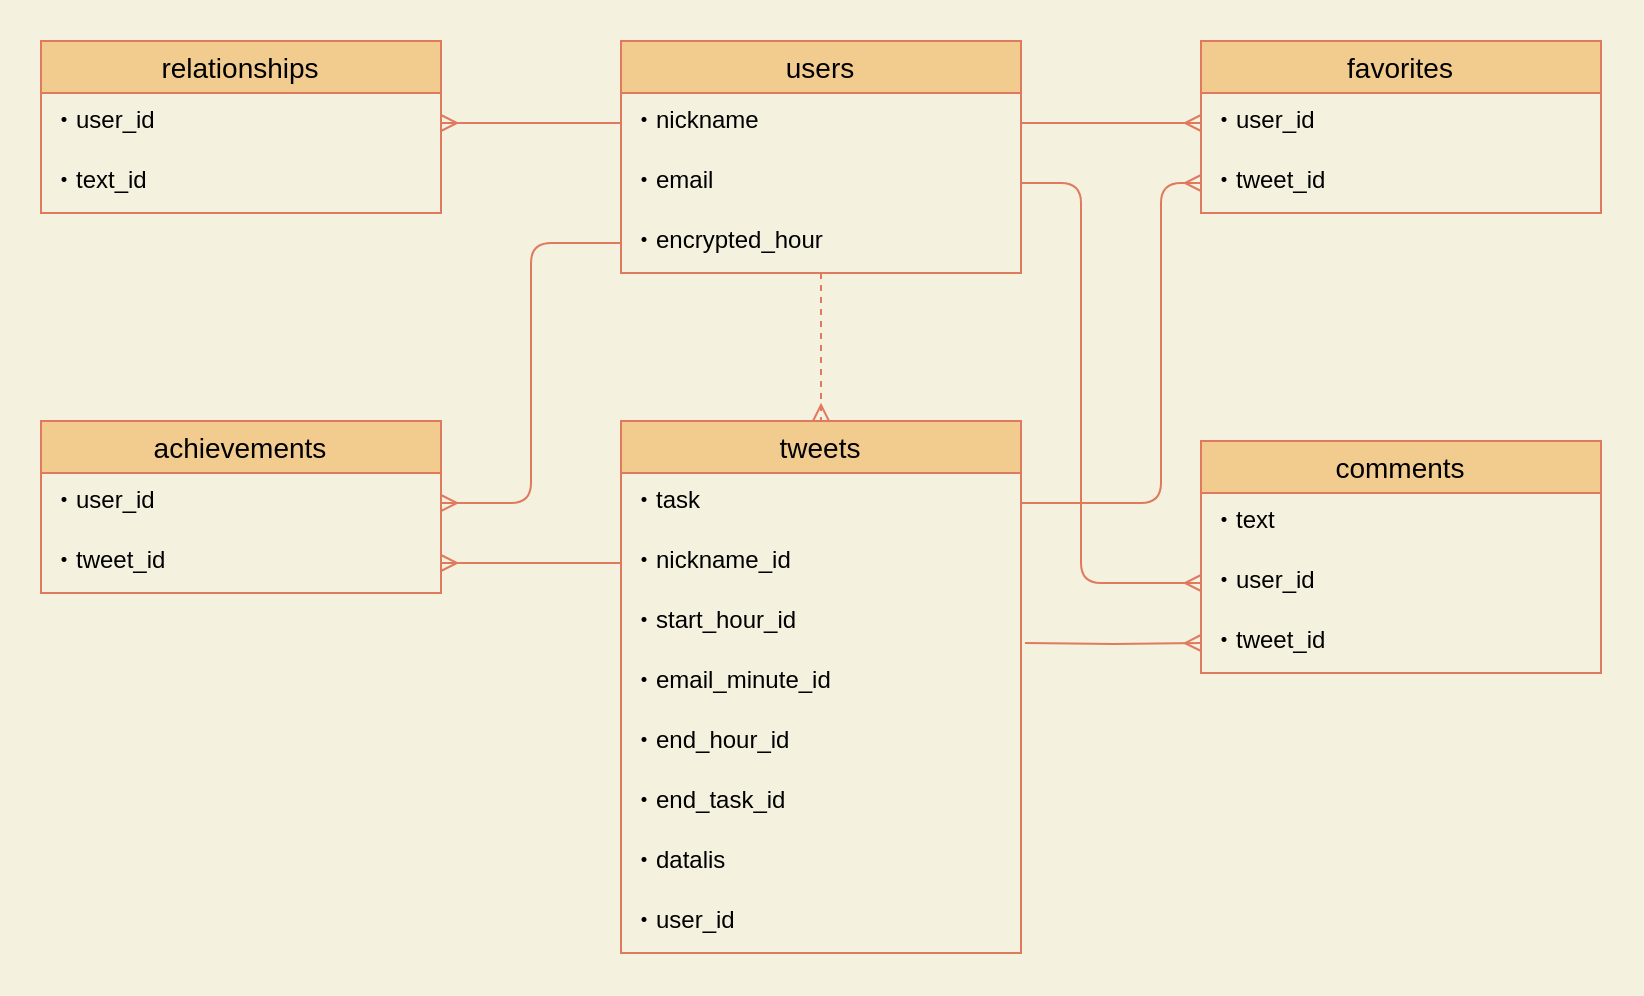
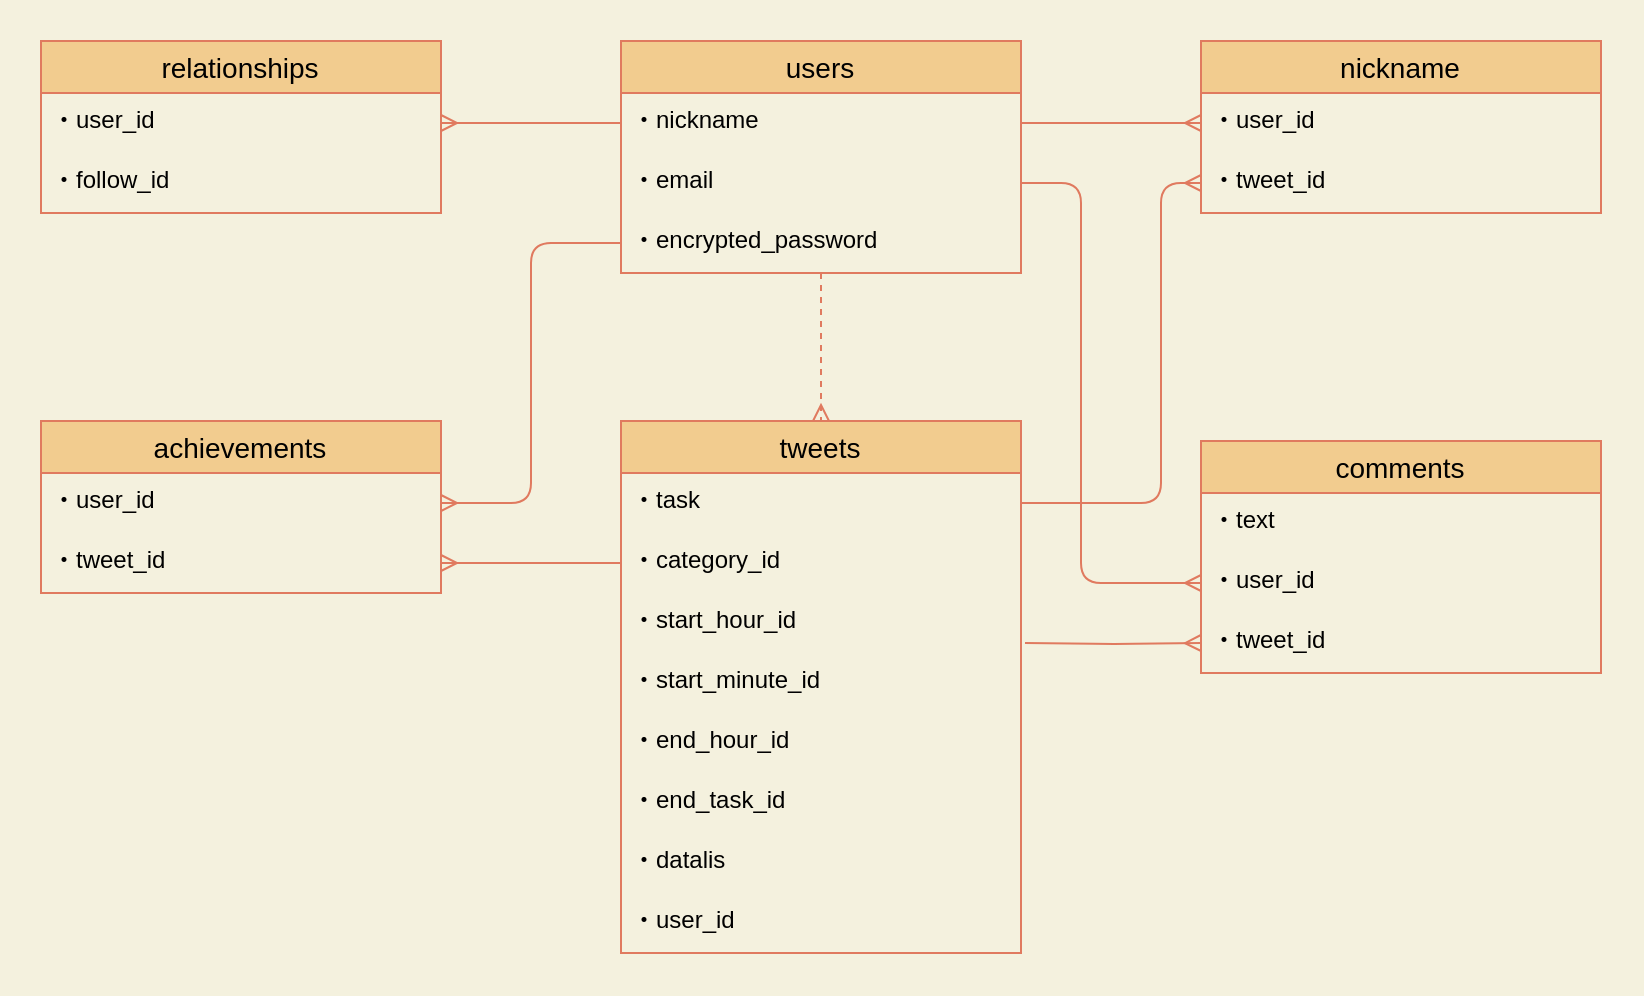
node "favorites": label "favorites" -> "nickname"
node "・text_id": label "・text_id" -> "・follow_id"
node "・encrypted_hour": label "・encrypted_hour" -> "・encrypted_password"
node "・nickname_id": label "・nickname_id" -> "・category_id"
node "・email_minute_id": label "・email_minute_id" -> "・start_minute_id"
